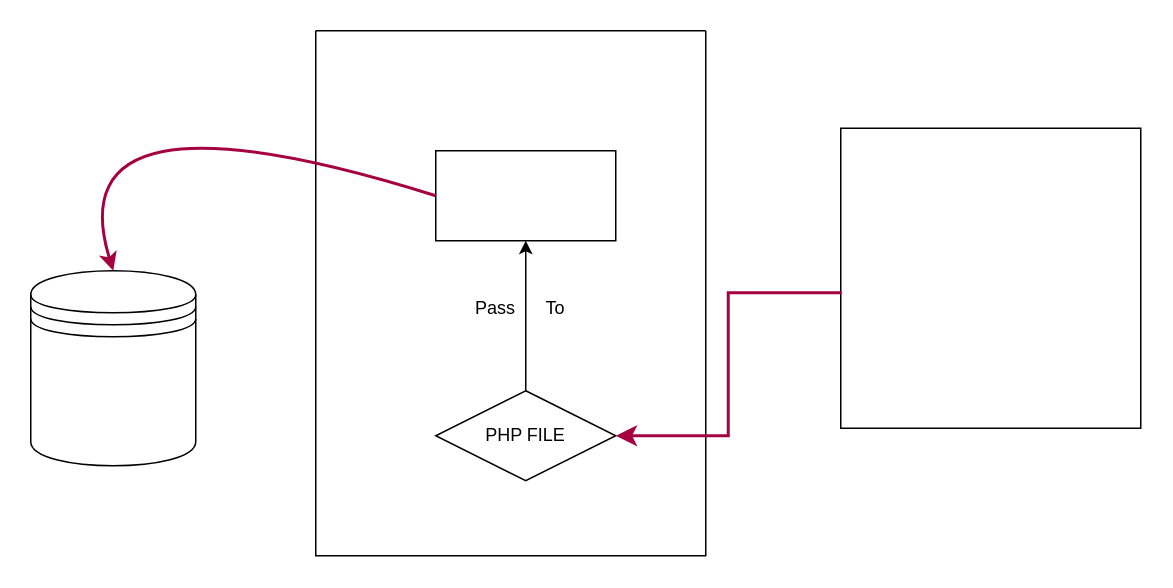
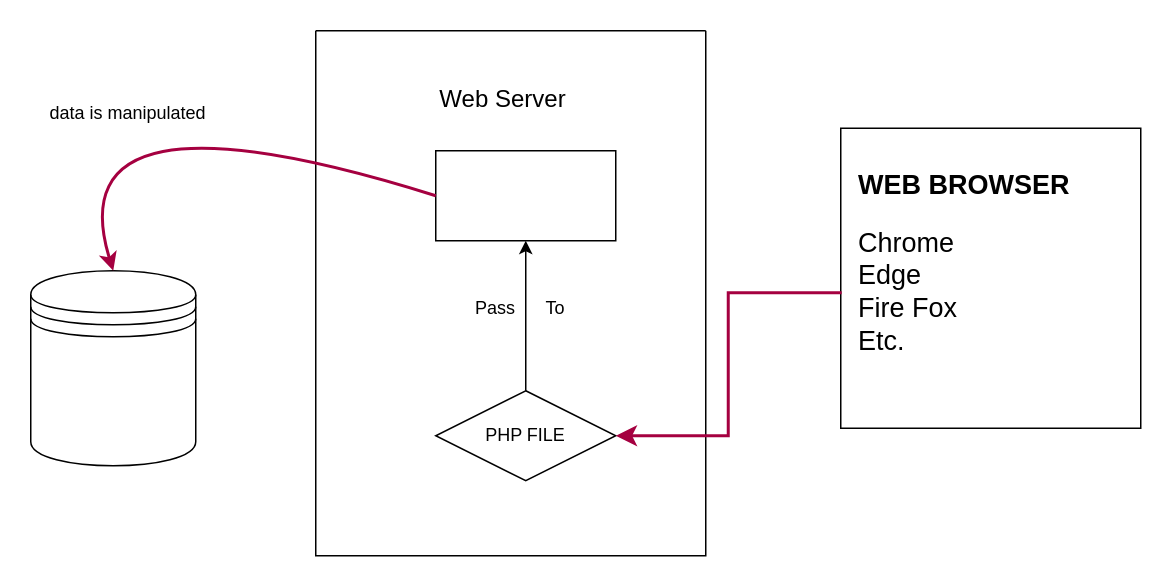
node "Web Server": added
node "data is manipulated": added
node "WEB BROWSER Chrome Edge Fire Fox Etc.": added
